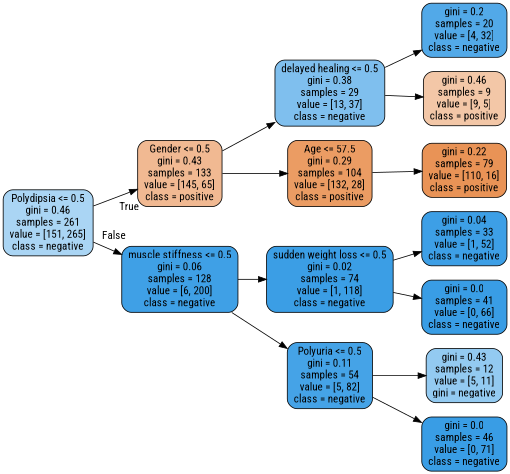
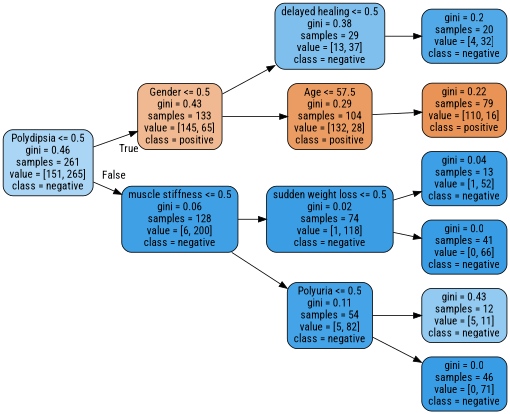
node "gini = 0.46 samples = 9 value = [9, 5] class = positive": removed
node "gini = 0.04 samples = 33 value = [1, 52] class = negative": label "gini = 0.04 samples = 33 value = [1, 52] class = negative" -> "gini = 0.04 samples = 13 value = [1, 52] class = negative"
node "gini = 0.43 samples = 12 value = [5, 11] gini = negative": label "gini = 0.43 samples = 12 value = [5, 11] gini = negative" -> "gini = 0.43 samples = 12 value = [5, 11] class = negative"
